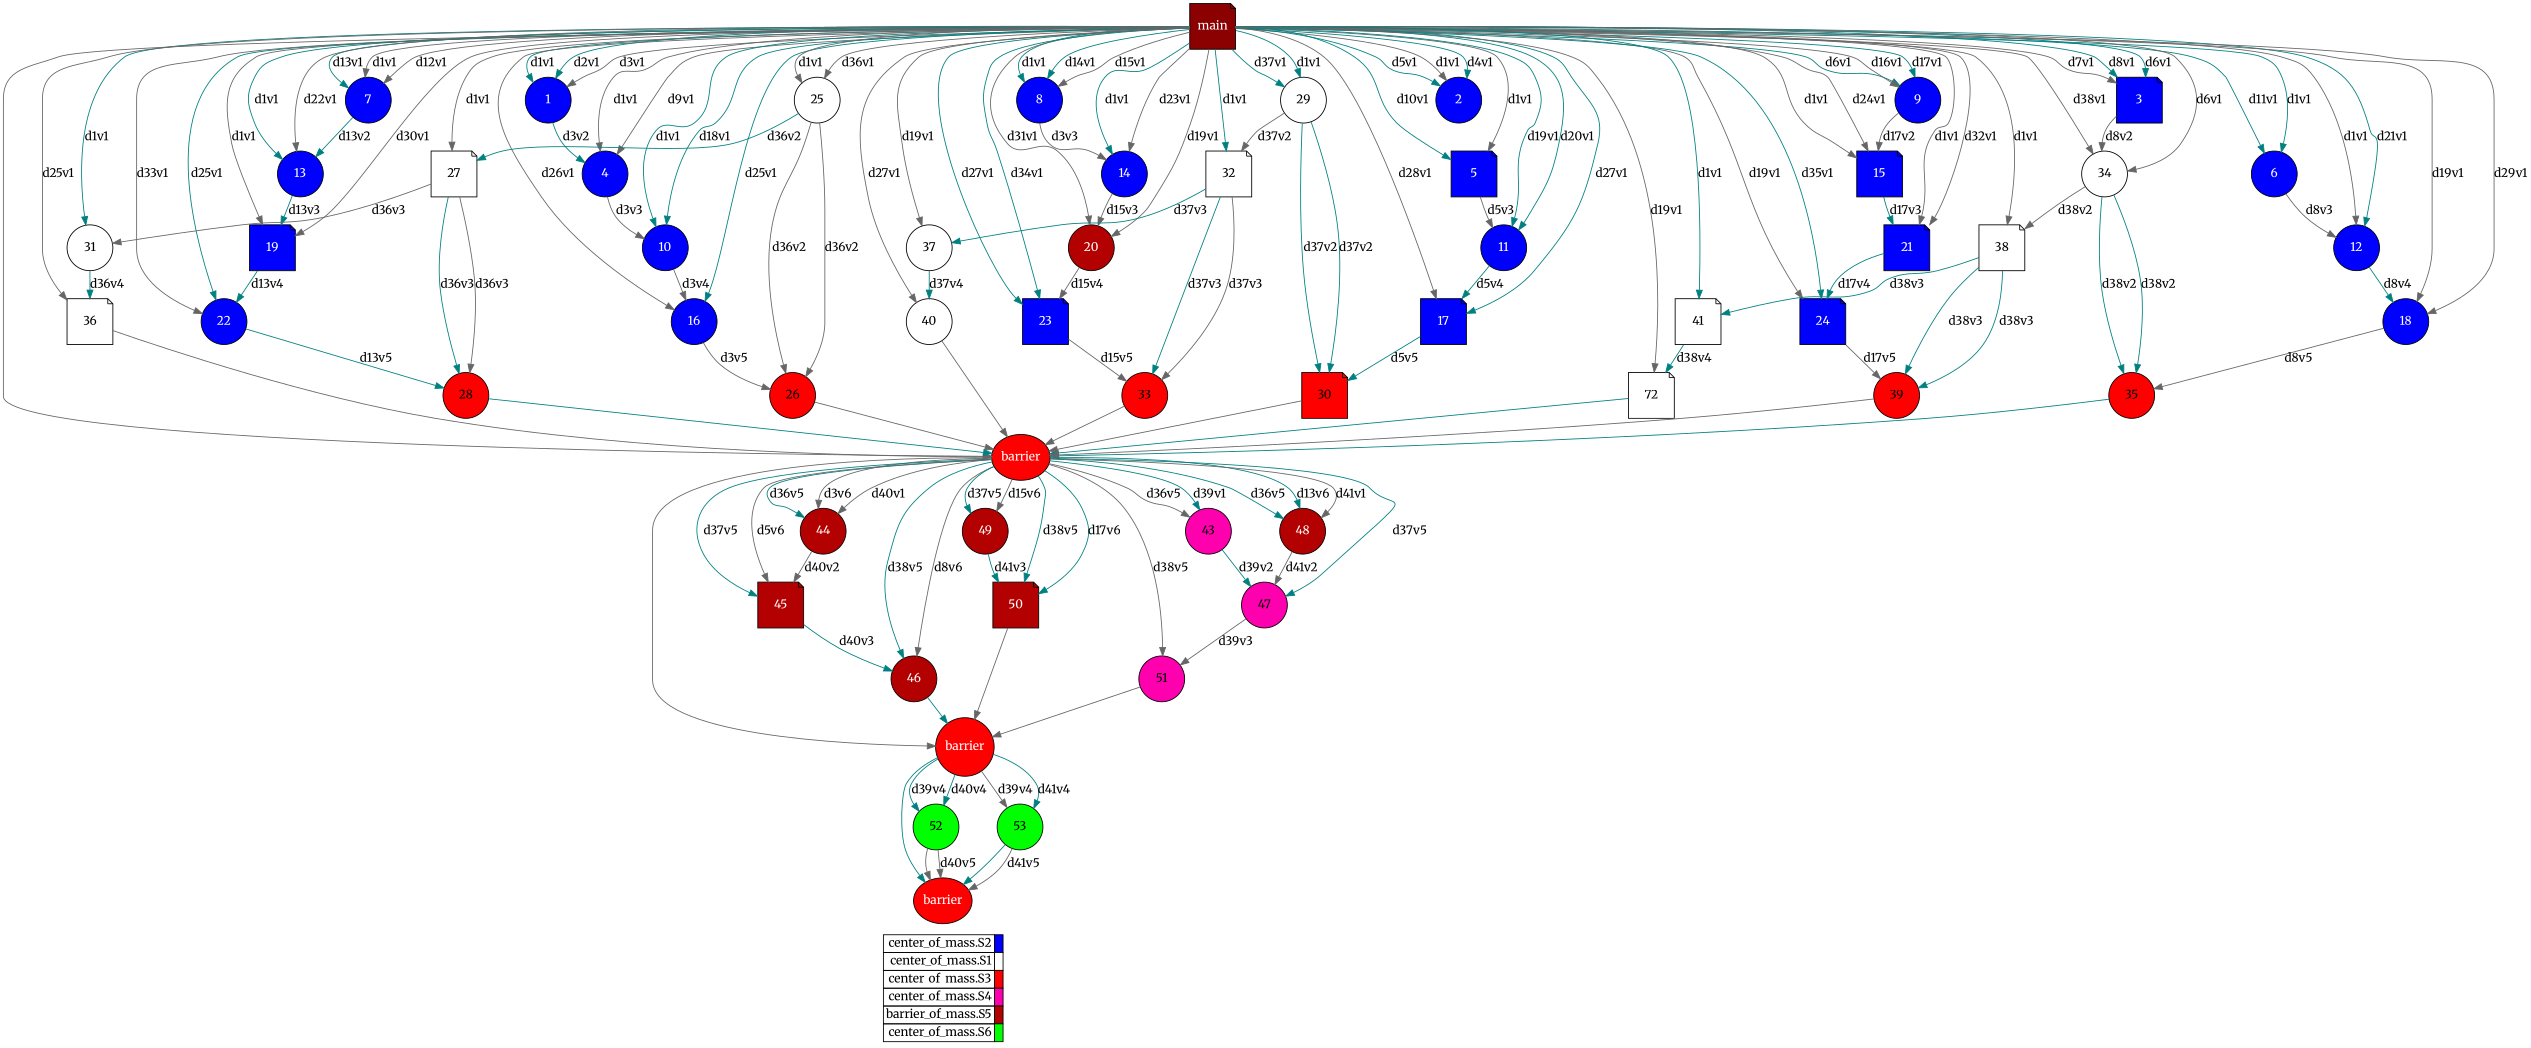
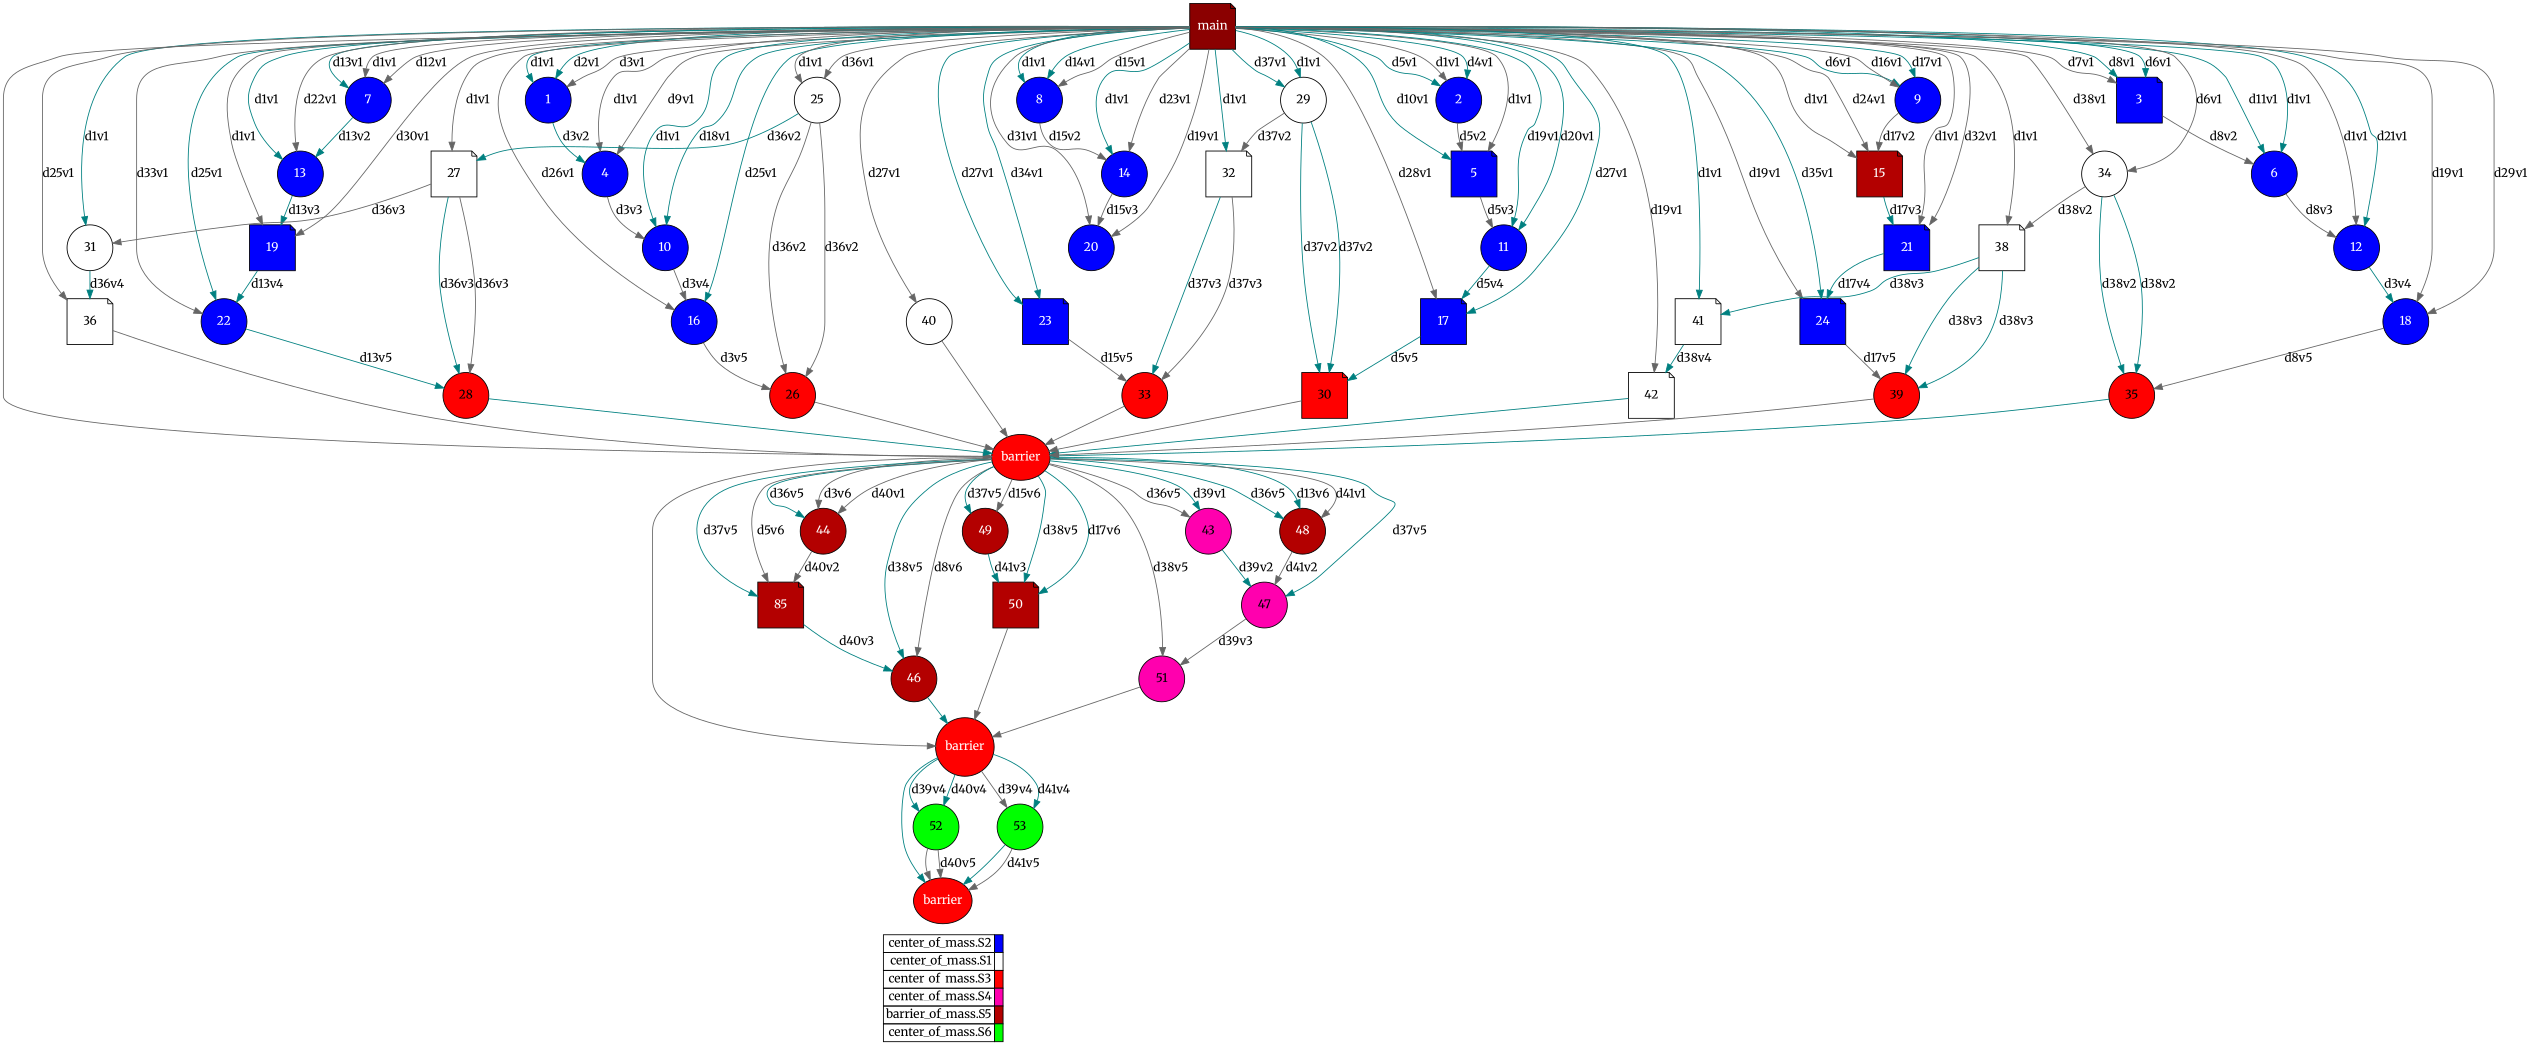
edge "3" -> "34": now "3" -> "6"
edge "2" -> "5": added, label "d5v2"
edge "8" -> "14": label "d3v3" -> "d15v2"
node "15": fillcolor #0000ff -> #b30000
node "37": removed
node "20": fillcolor #b30000 -> #0000ff
edge "20" -> "23": removed, label "d15v4"
edge "12" -> "18": label "d8v4" -> "d3v4"
node "72": label "72" -> "42"
node "45": label "45" -> "85"
